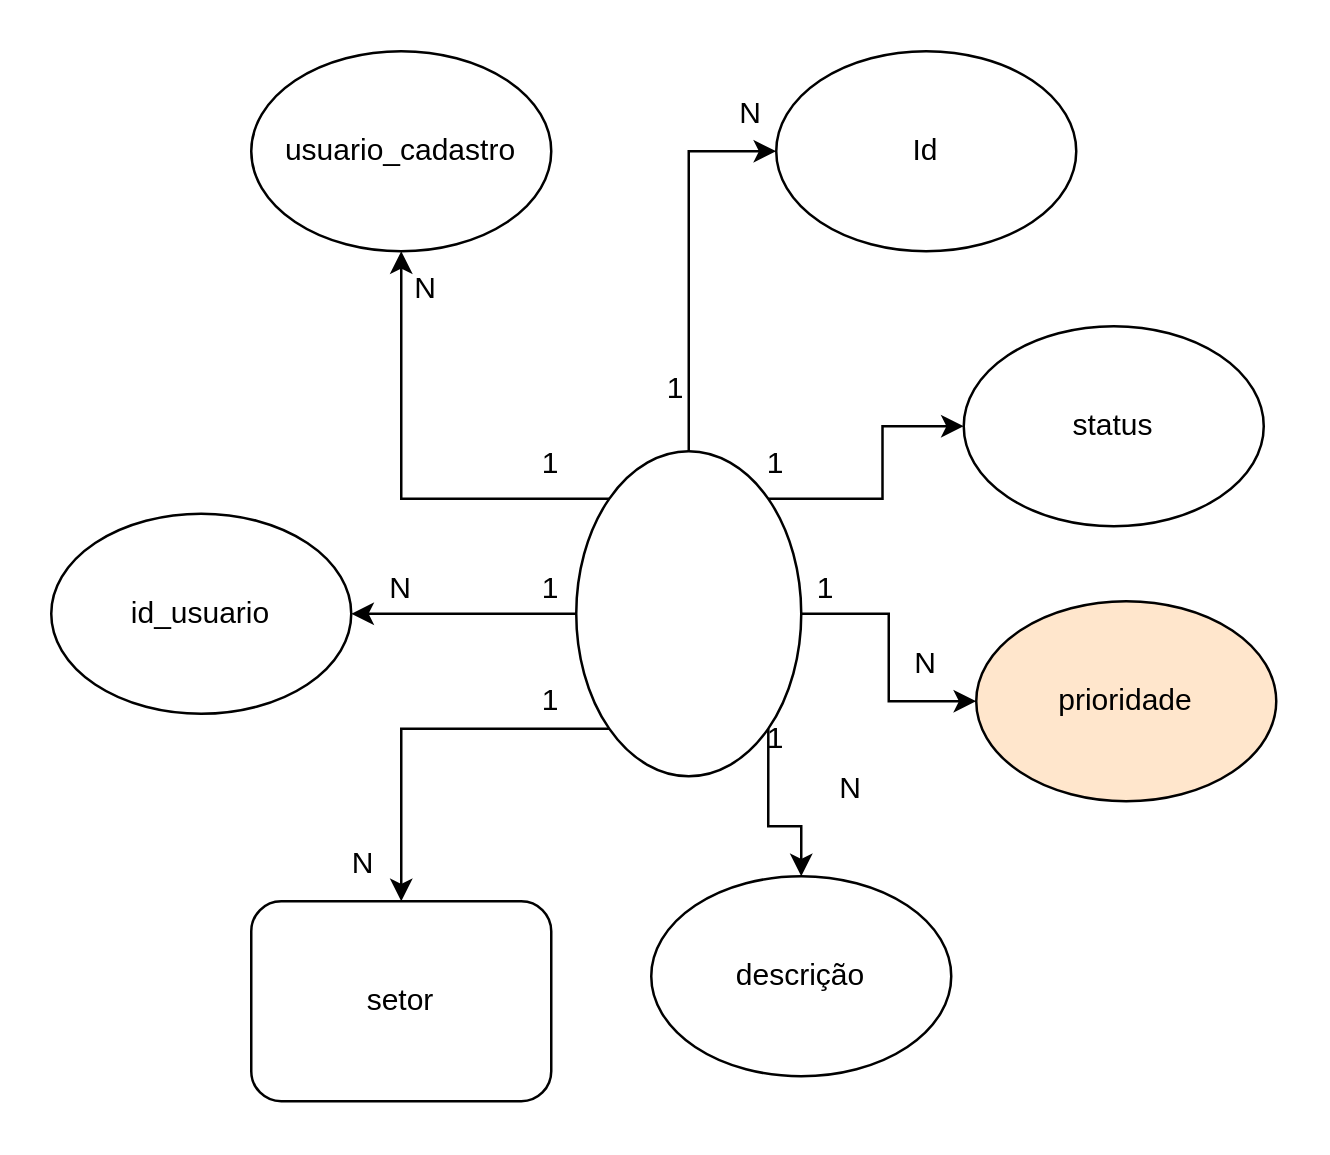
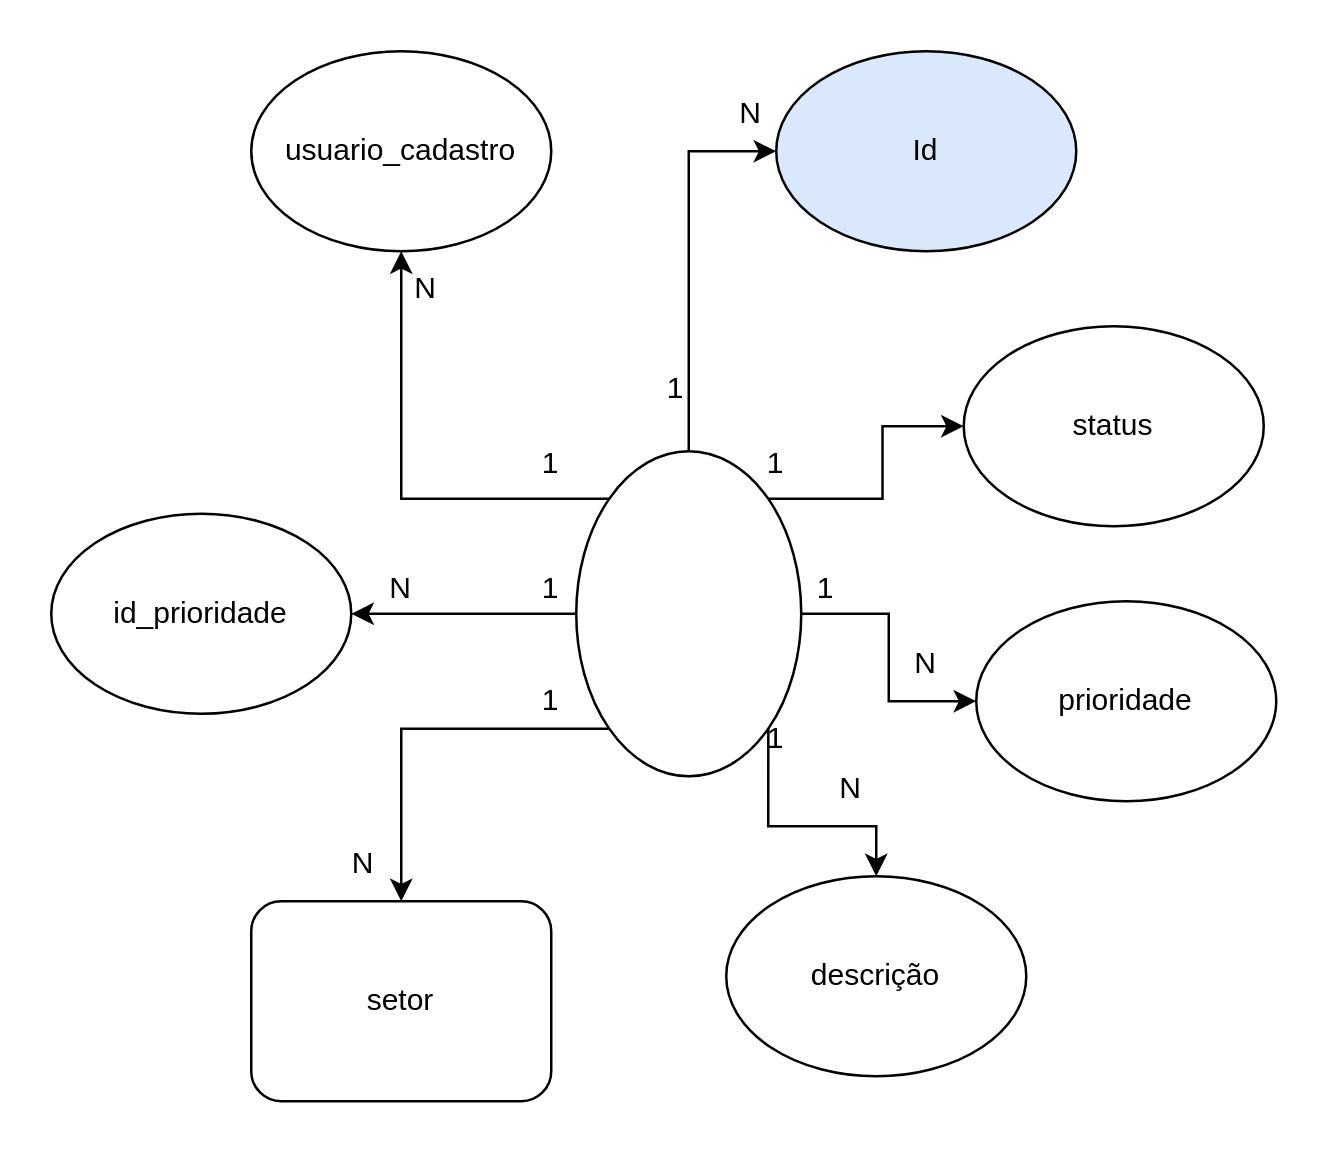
node "Id": fillcolor #ffffff -> #dae8fc
node "id_usuario": label "id_usuario" -> "id_prioridade"
node "prioridade": fillcolor #ffe6cc -> #ffffff
node "descrição": moved (801, 976) -> (876, 976)
